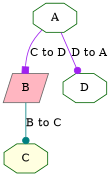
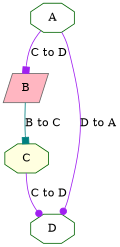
edge "B" -> "C": arrowhead dot -> box
edge "C" -> "D": added, label "C to D"
